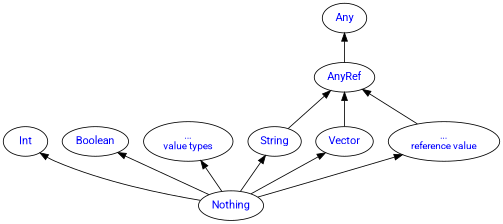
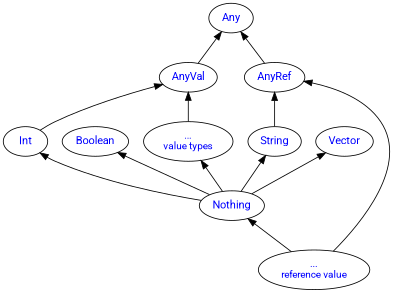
node "AnyVal": added
edge "Vector" -> "AnyRef": removed
edge "Nothing" -> "... reference value": reversed
